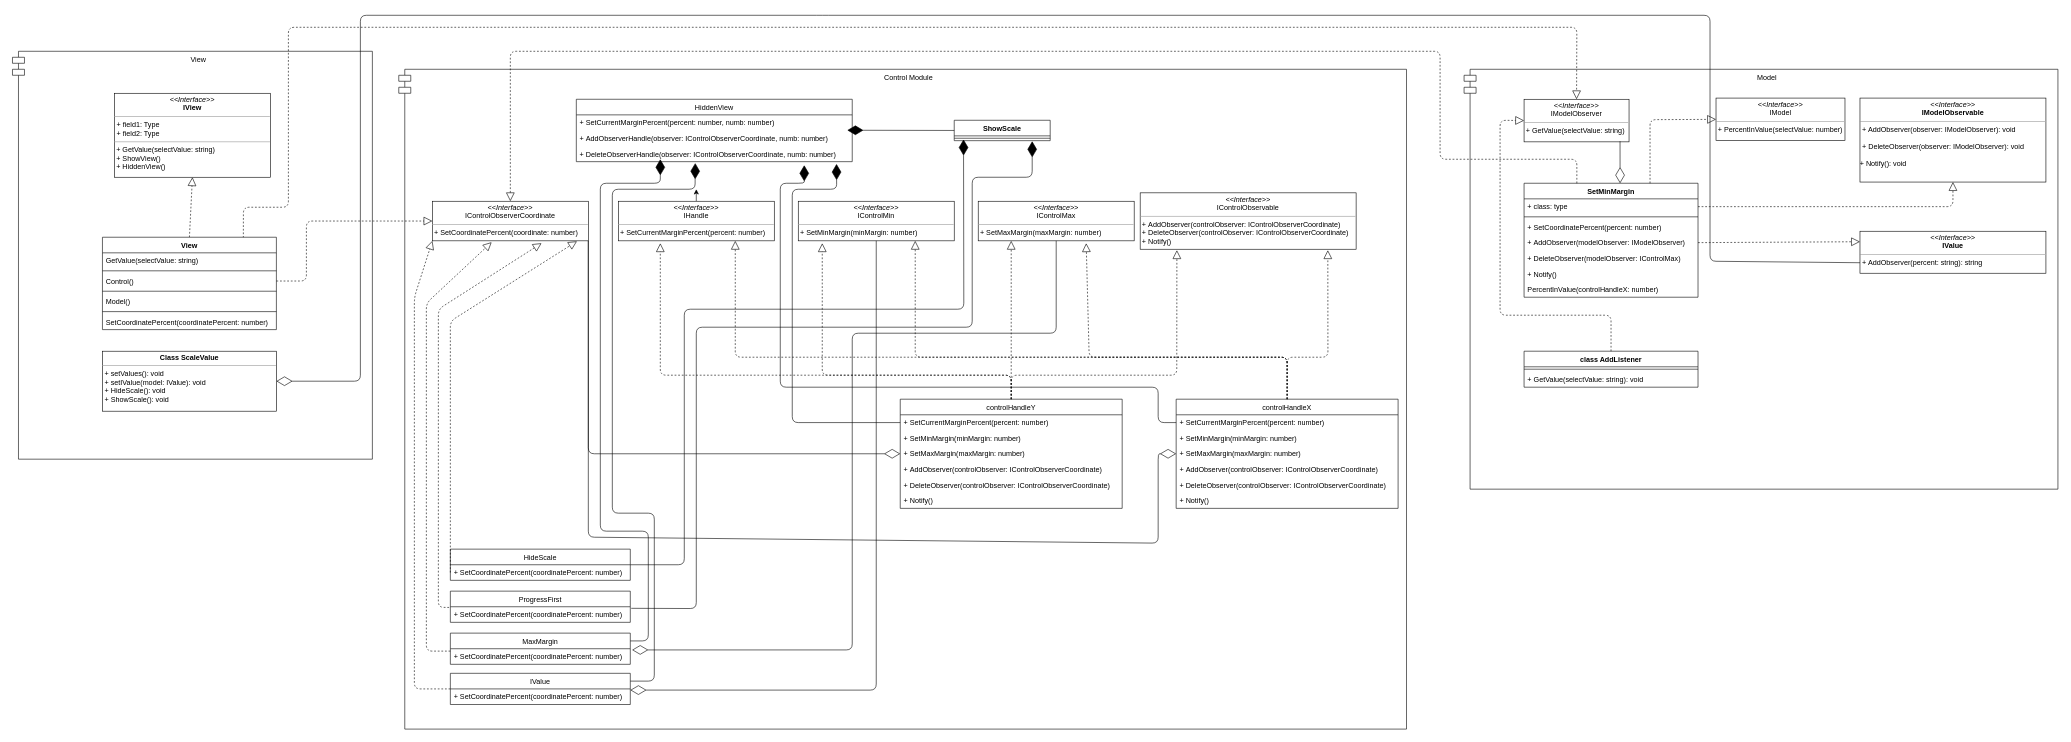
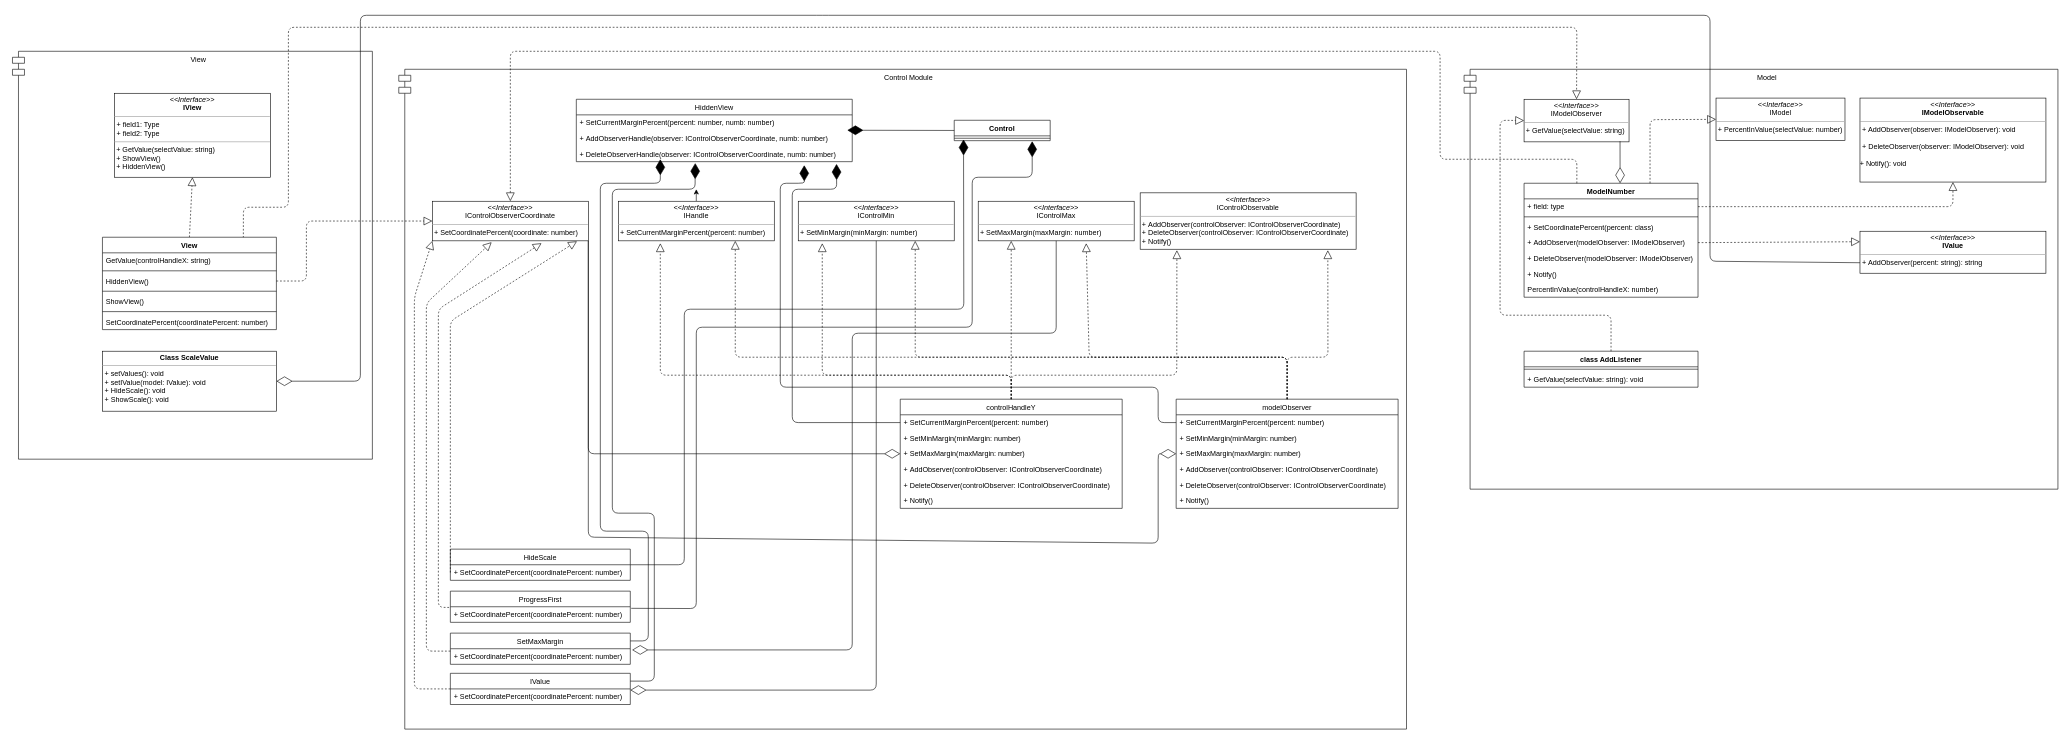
node "ShowScale": label "ShowScale" -> "Control"
node "SetMinMargin": label "SetMinMargin" -> "ModelNumber"
node "+ class: type": label "+ class: type" -> "+ field: type"
node "+ SetCoordinatePercent(percent: number)": label "+ SetCoordinatePercent(percent: number)" -> "+ SetCoordinatePercent(percent: class)"
node "+ DeleteObserver(modelObserver: IControlMax)": label "+ DeleteObserver(modelObserver: IControlMax)" -> "+ DeleteObserver(modelObserver: IModelObserver)"
node "GetValue(selectValue: string)": label "GetValue(selectValue: string)" -> "GetValue(controlHandleX: string)"
node "Control()": label "Control()" -> "HiddenView()"
node "Model()": label "Model()" -> "ShowView()"
node "controlHandleX": label "controlHandleX" -> "modelObserver"
node "MaxMargin": label "MaxMargin" -> "SetMaxMargin"
